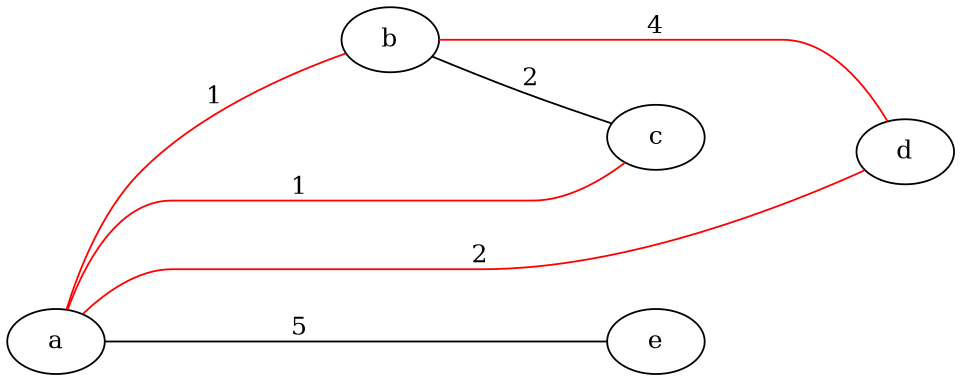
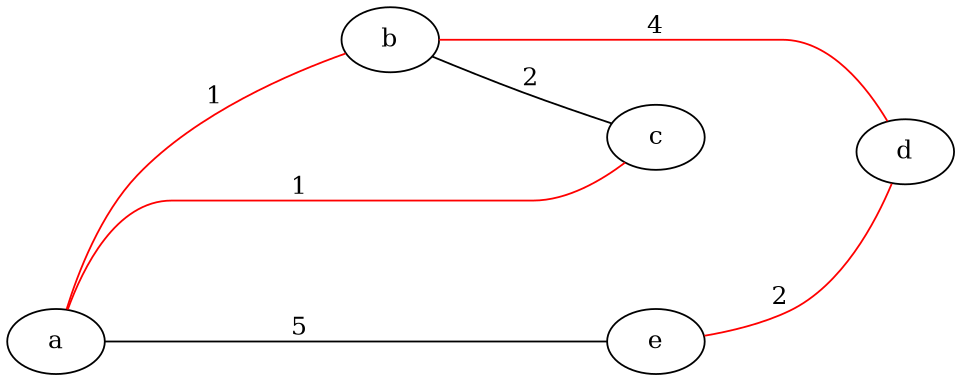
edge "d" -- "a": now "d" -- "e"
